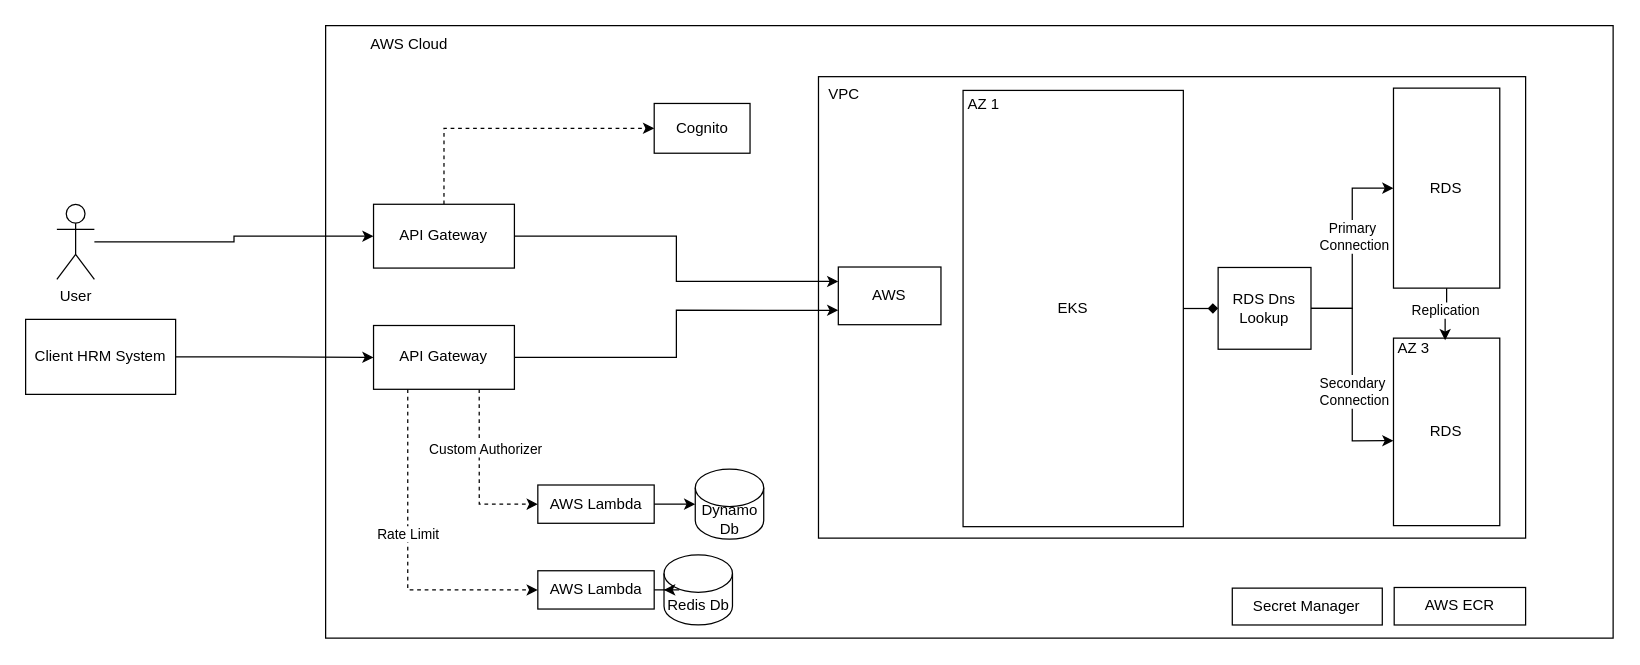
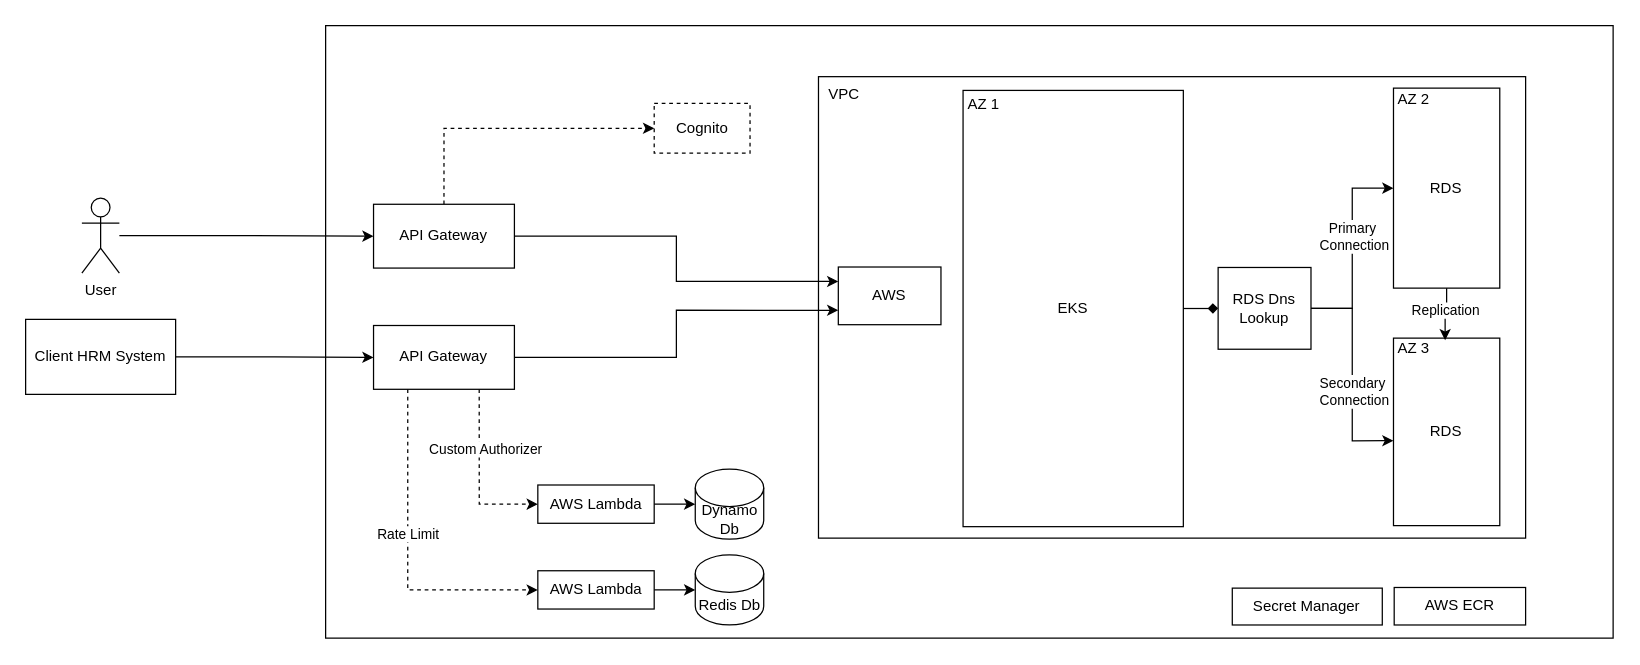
node "AWS Cloud": removed
node "AZ 2": added
node "Cognito": style solid -> dashed
node "User": moved (76, 242) -> (101, 236)
node "Redis Db": moved (698, 590) -> (729, 590)
